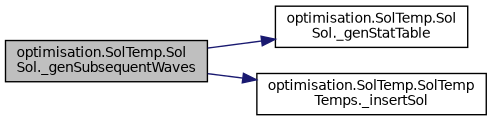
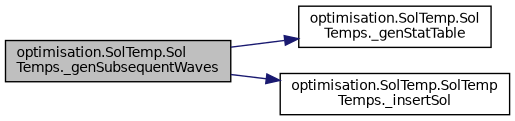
node "optimisation.SolTemp.Sol Sol._genStatTable": label "optimisation.SolTemp.Sol Sol._genStatTable" -> "optimisation.SolTemp.Sol Temps._genStatTable"
node "optimisation.SolTemp.Sol Sol._genSubsequentWaves": label "optimisation.SolTemp.Sol Sol._genSubsequentWaves" -> "optimisation.SolTemp.Sol Temps._genSubsequentWaves"
